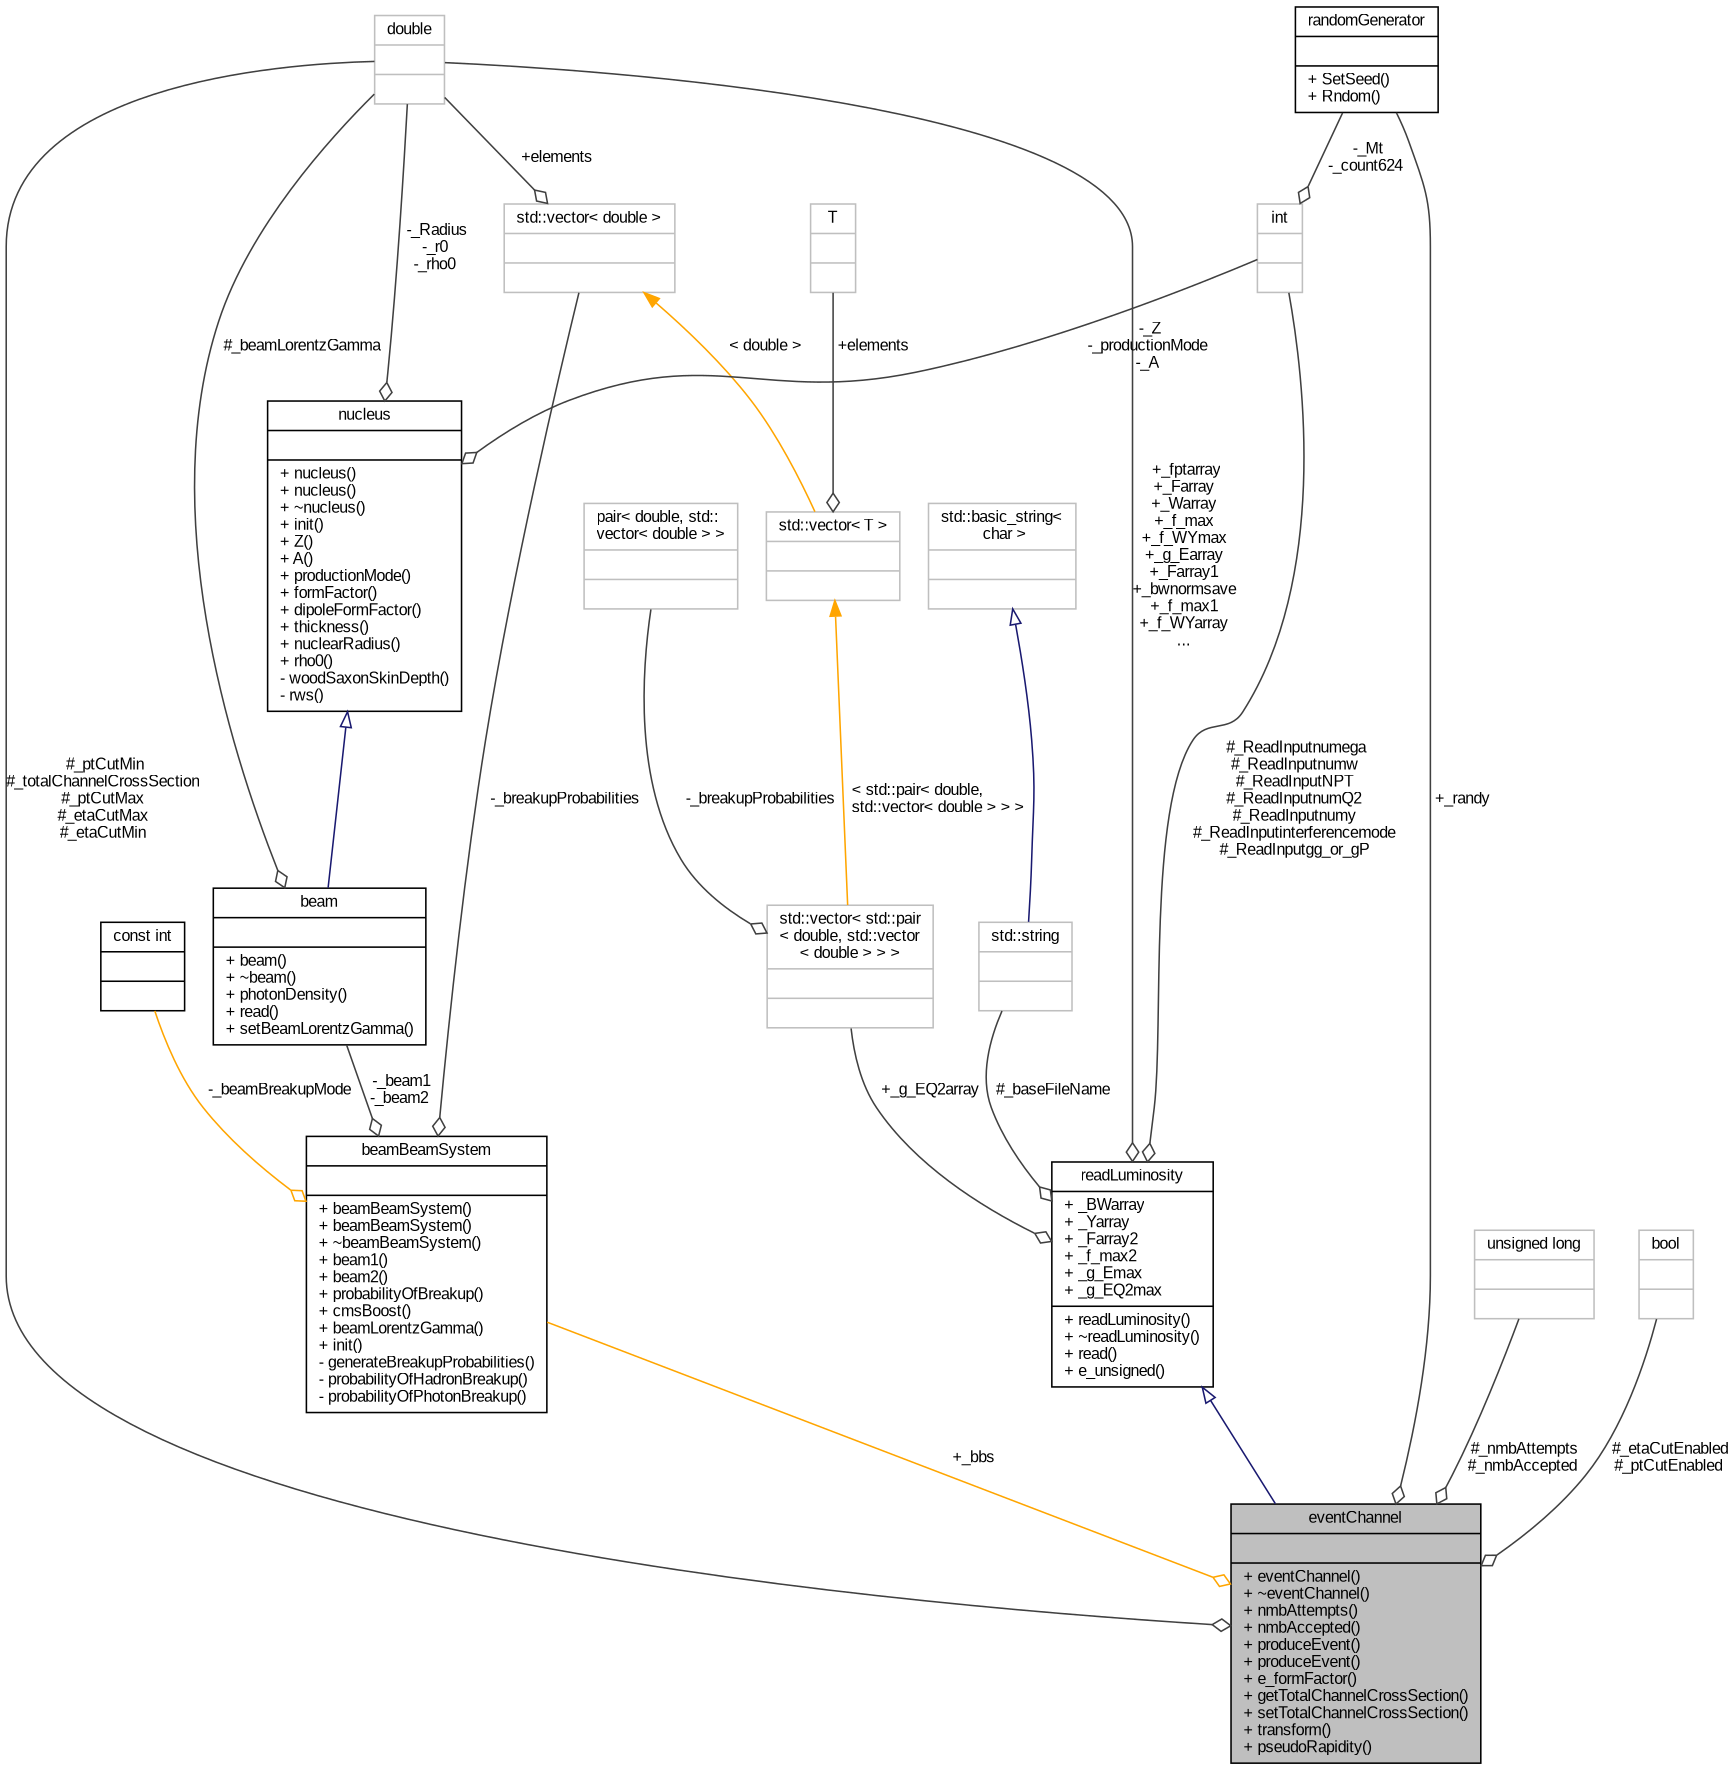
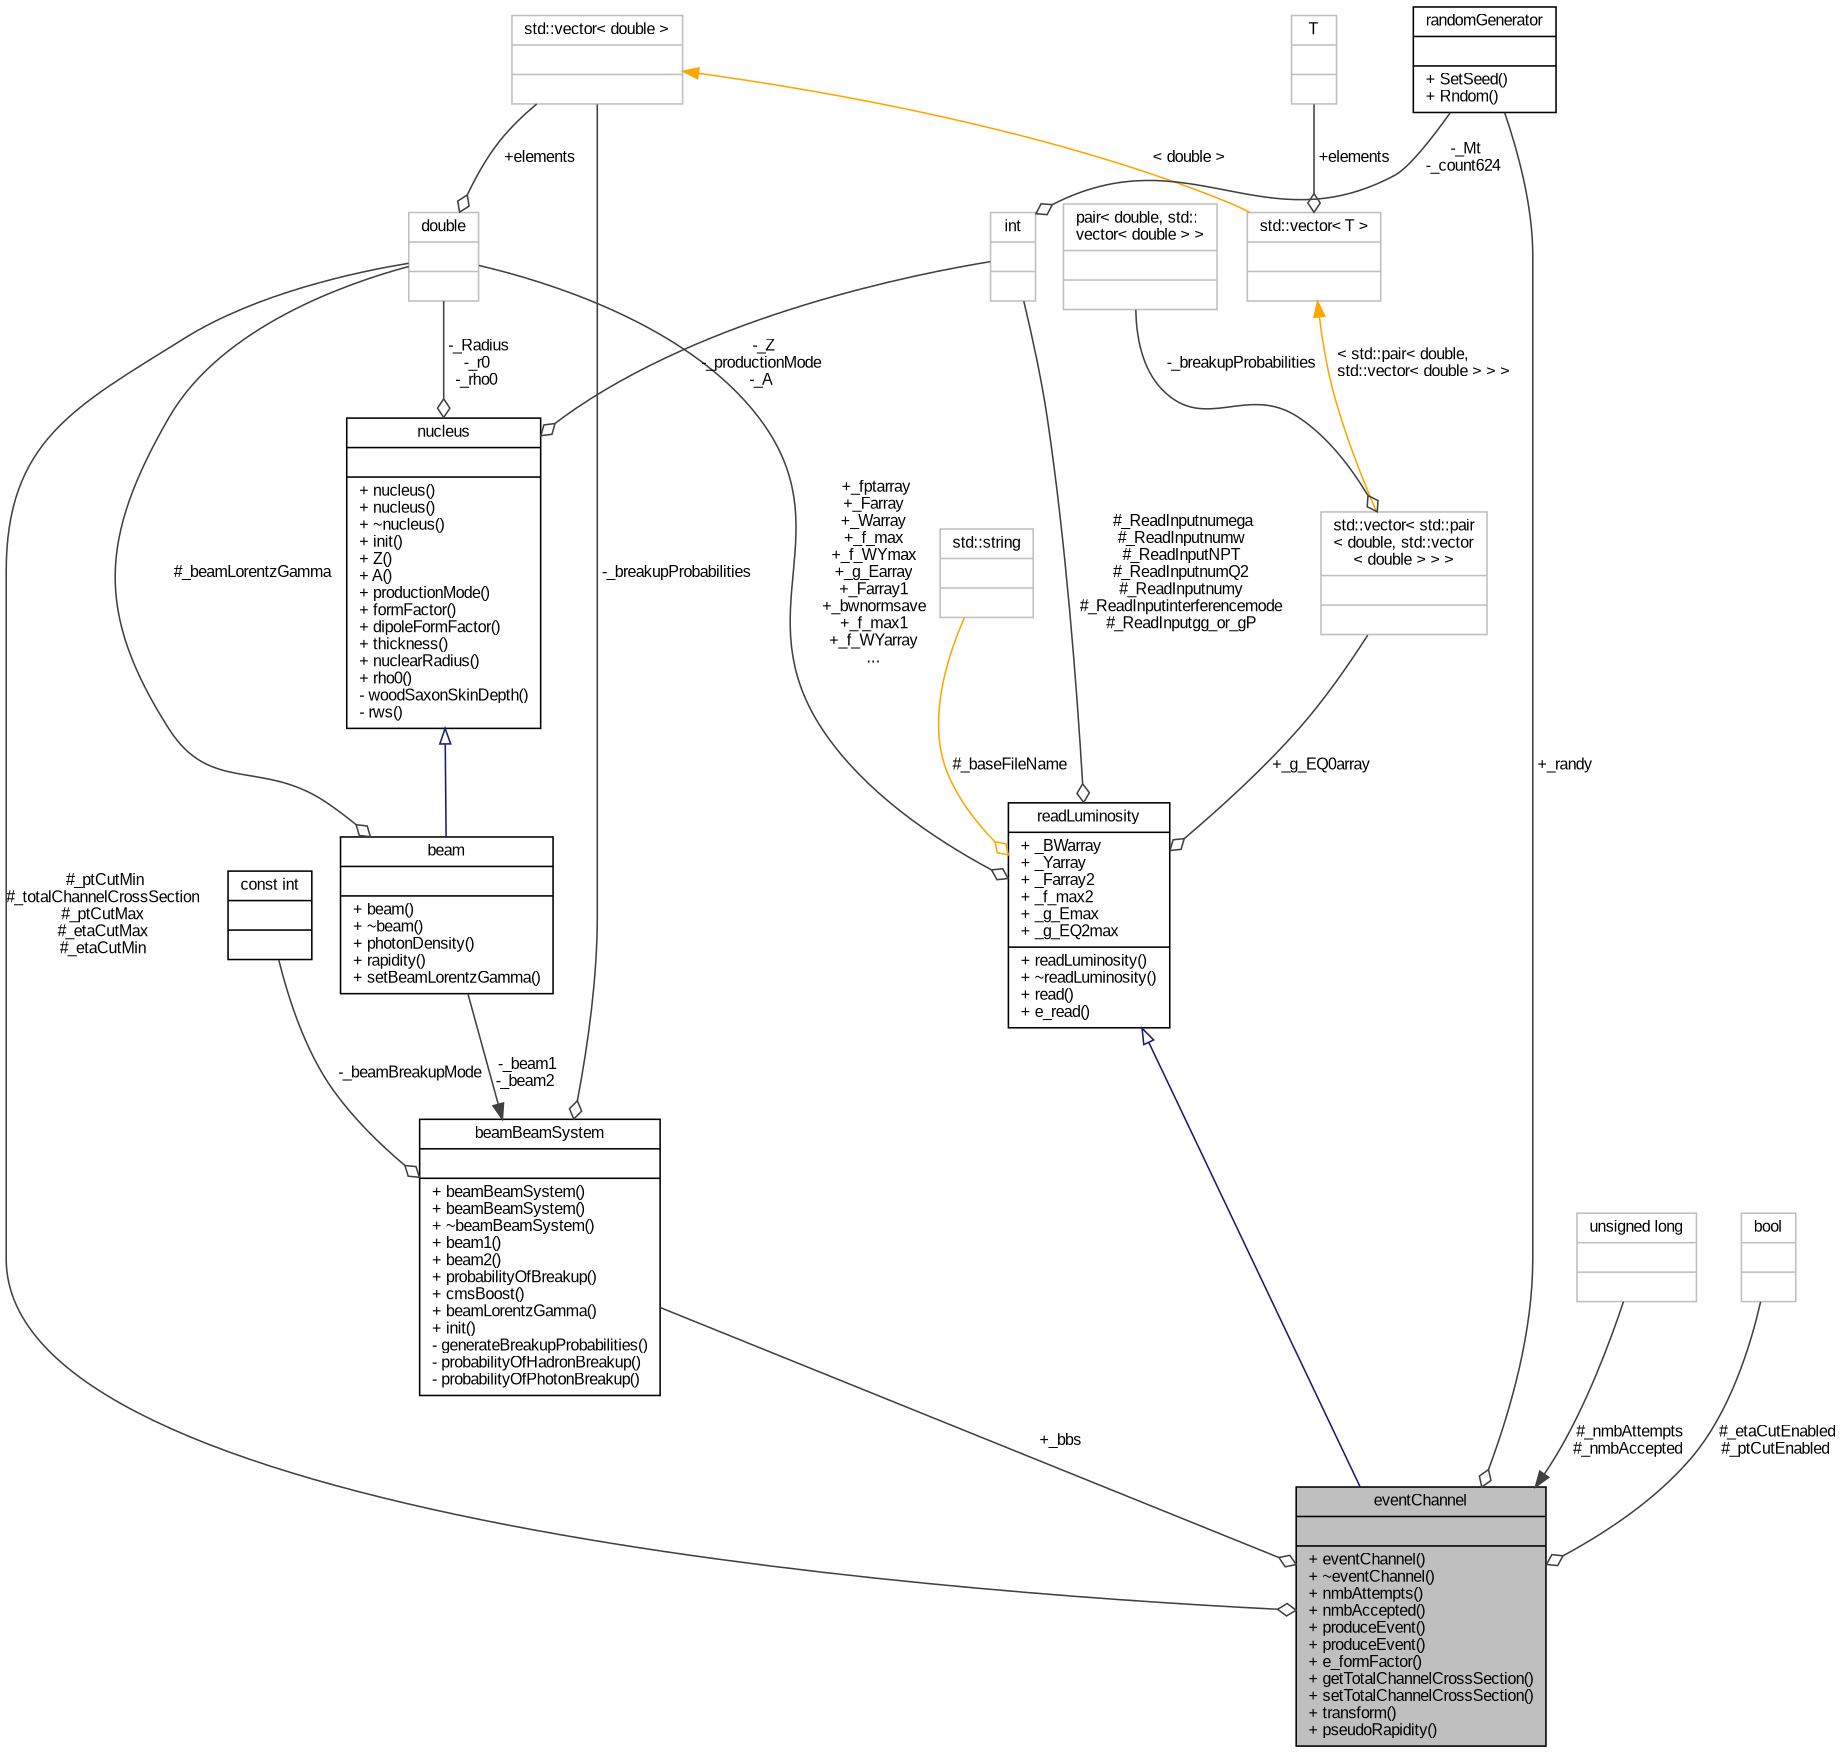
edge "double" -> "std::vector< double >": reversed
node "std::basic_string<": removed
node "beam": text "+ read()" -> "+ rapidity()"
edge "beam" -> "beamBeamSystem": arrowhead odiamond -> normal
edge "std::vector< std::pair" -> "readLuminosity": label " +_g_EQ2array" -> " +_g_EQ0array"
edge "std::string" -> "readLuminosity": color grey25 -> orange
edge "const int" -> "beamBeamSystem": color orange -> grey25
node "readLuminosity": text "+ e_unsigned()" -> "+ e_read()"
edge "unsigned long" -> "eventChannel": arrowhead odiamond -> normal
edge "beamBeamSystem" -> "eventChannel": color orange -> grey25
